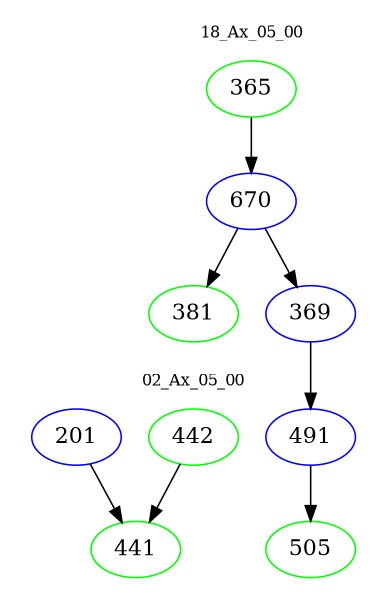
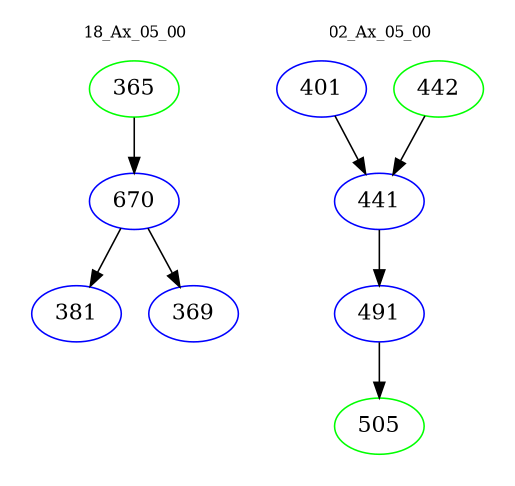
node "381": color green -> blue
edge "369" -> "491": now "441" -> "491"
node "201": label "201" -> "401"
node "441": color green -> blue
